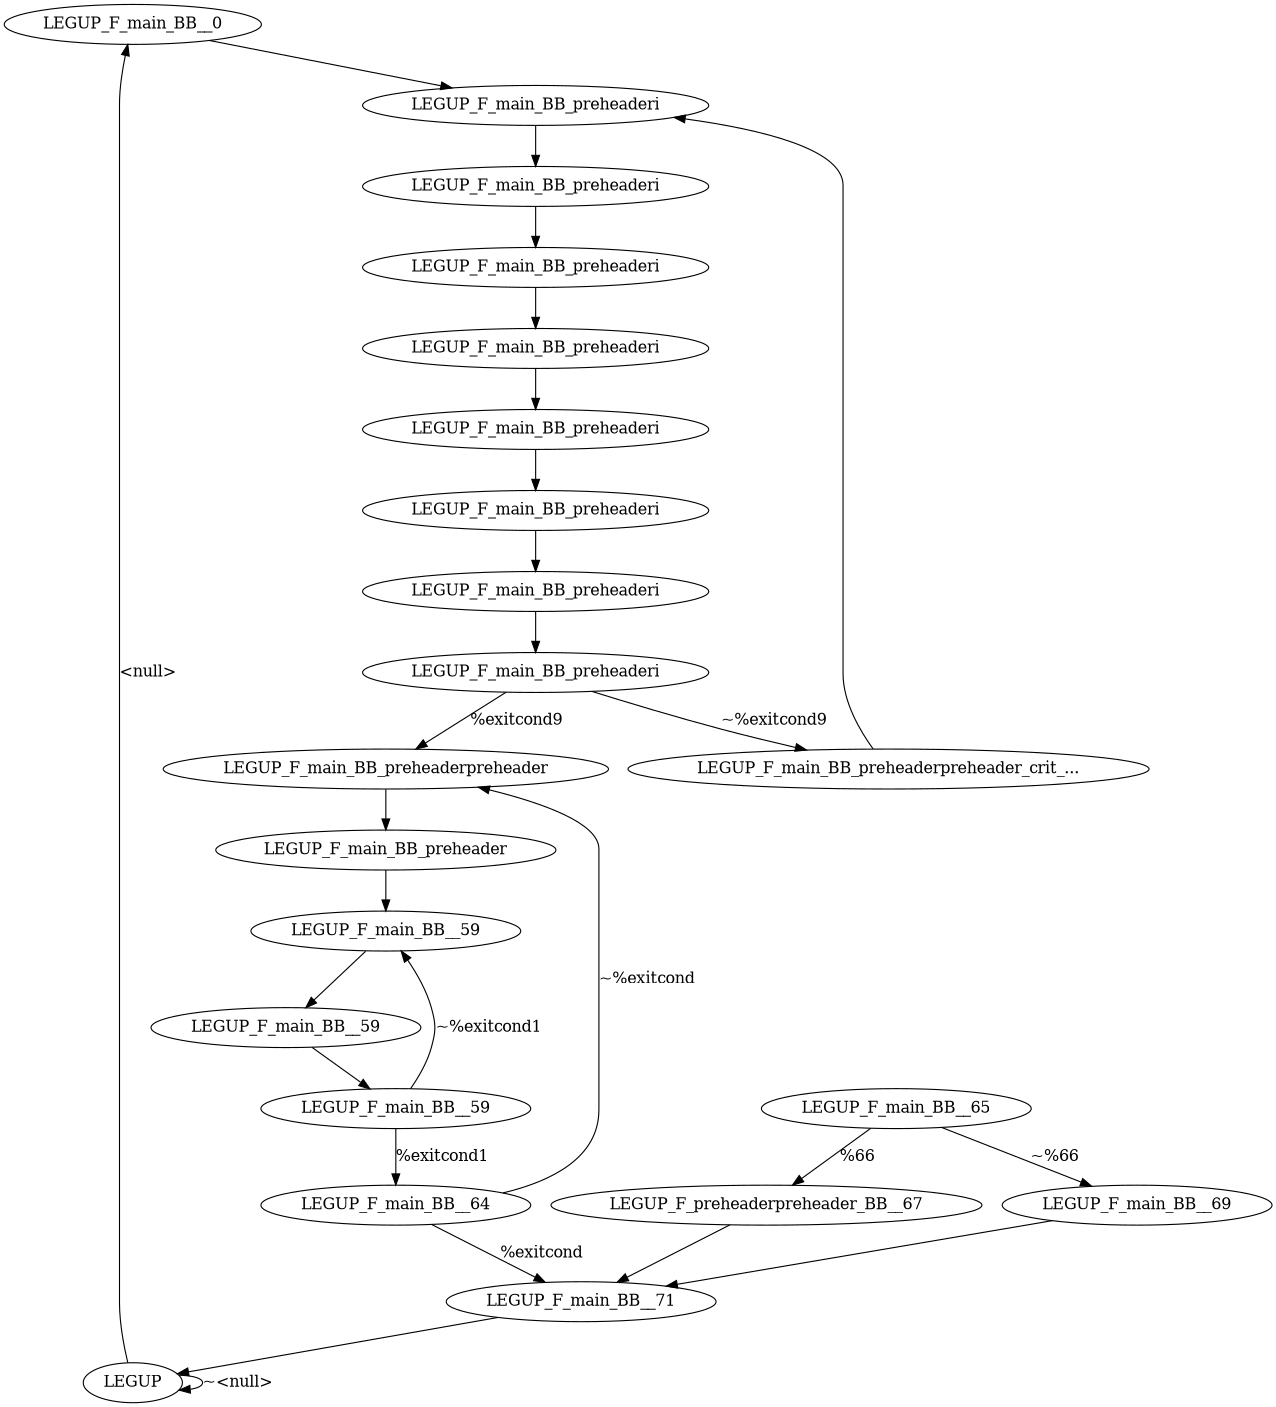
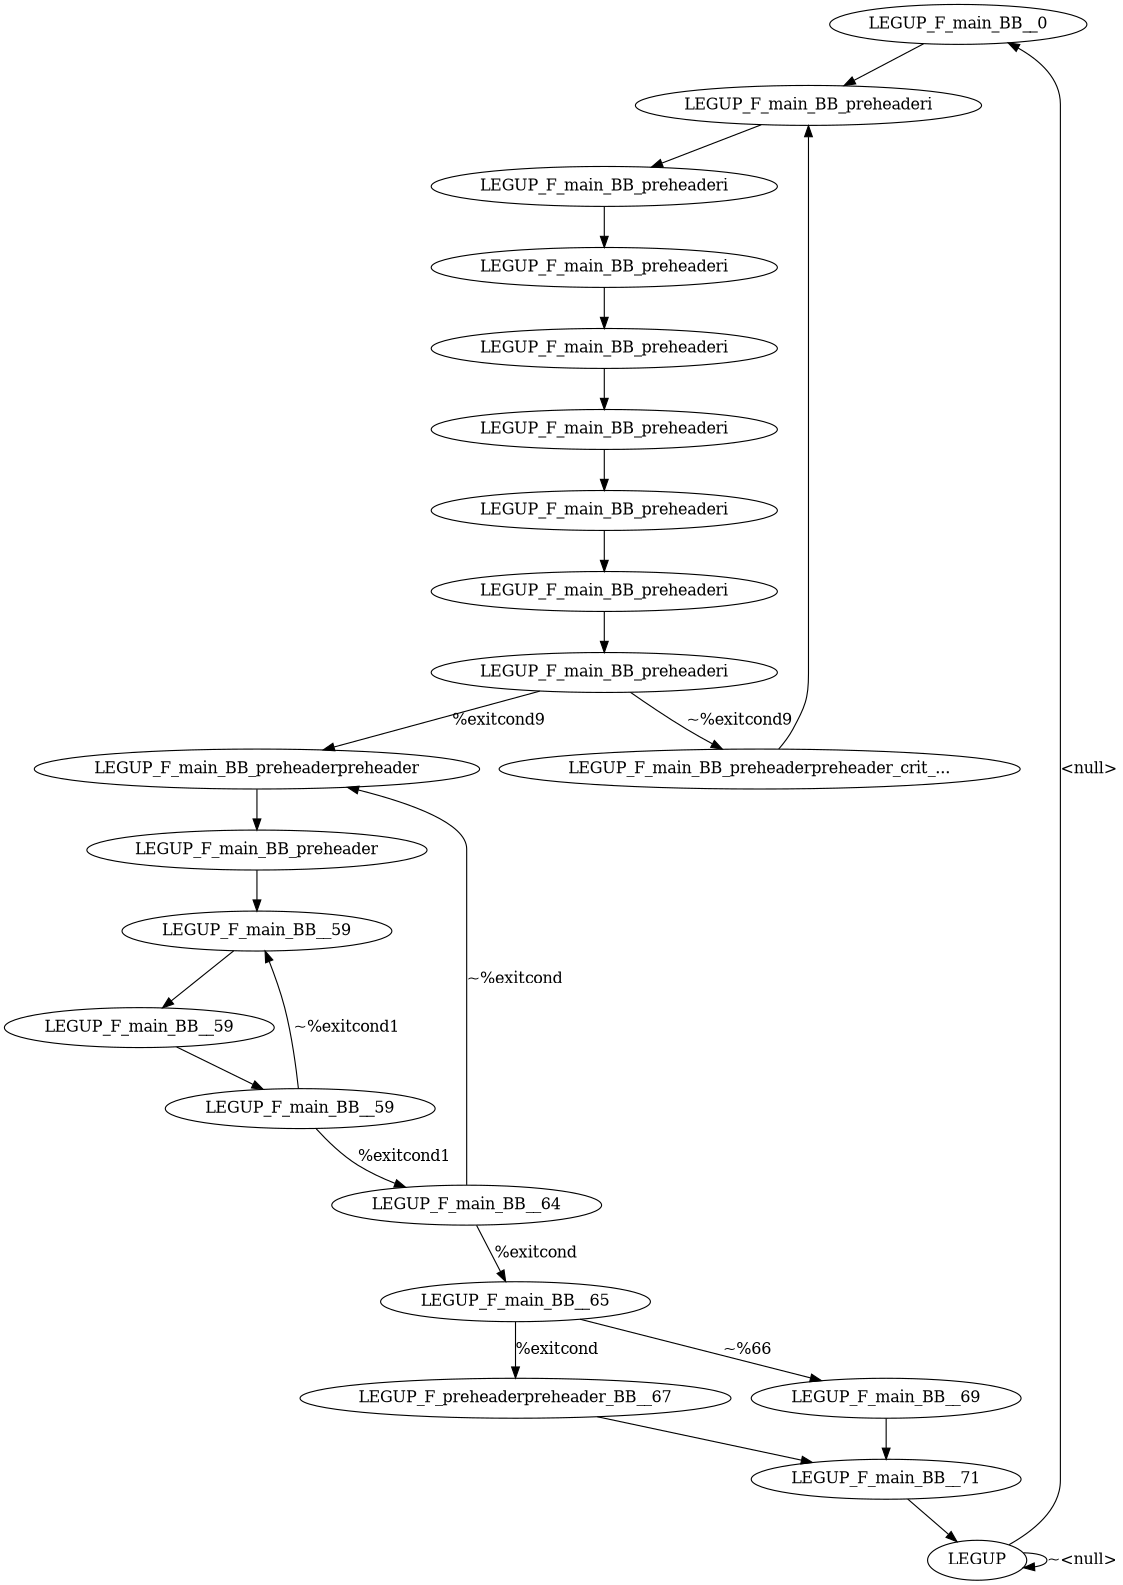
edge "LEGUP_F_main_BB__65" -> "LEGUP_F_preheaderpreheader_BB__67": label "%66" -> "%exitcond"
edge "LEGUP_F_main_BB__64" -> "LEGUP_F_main_BB__71": now "LEGUP_F_main_BB__64" -> "LEGUP_F_main_BB__65"
